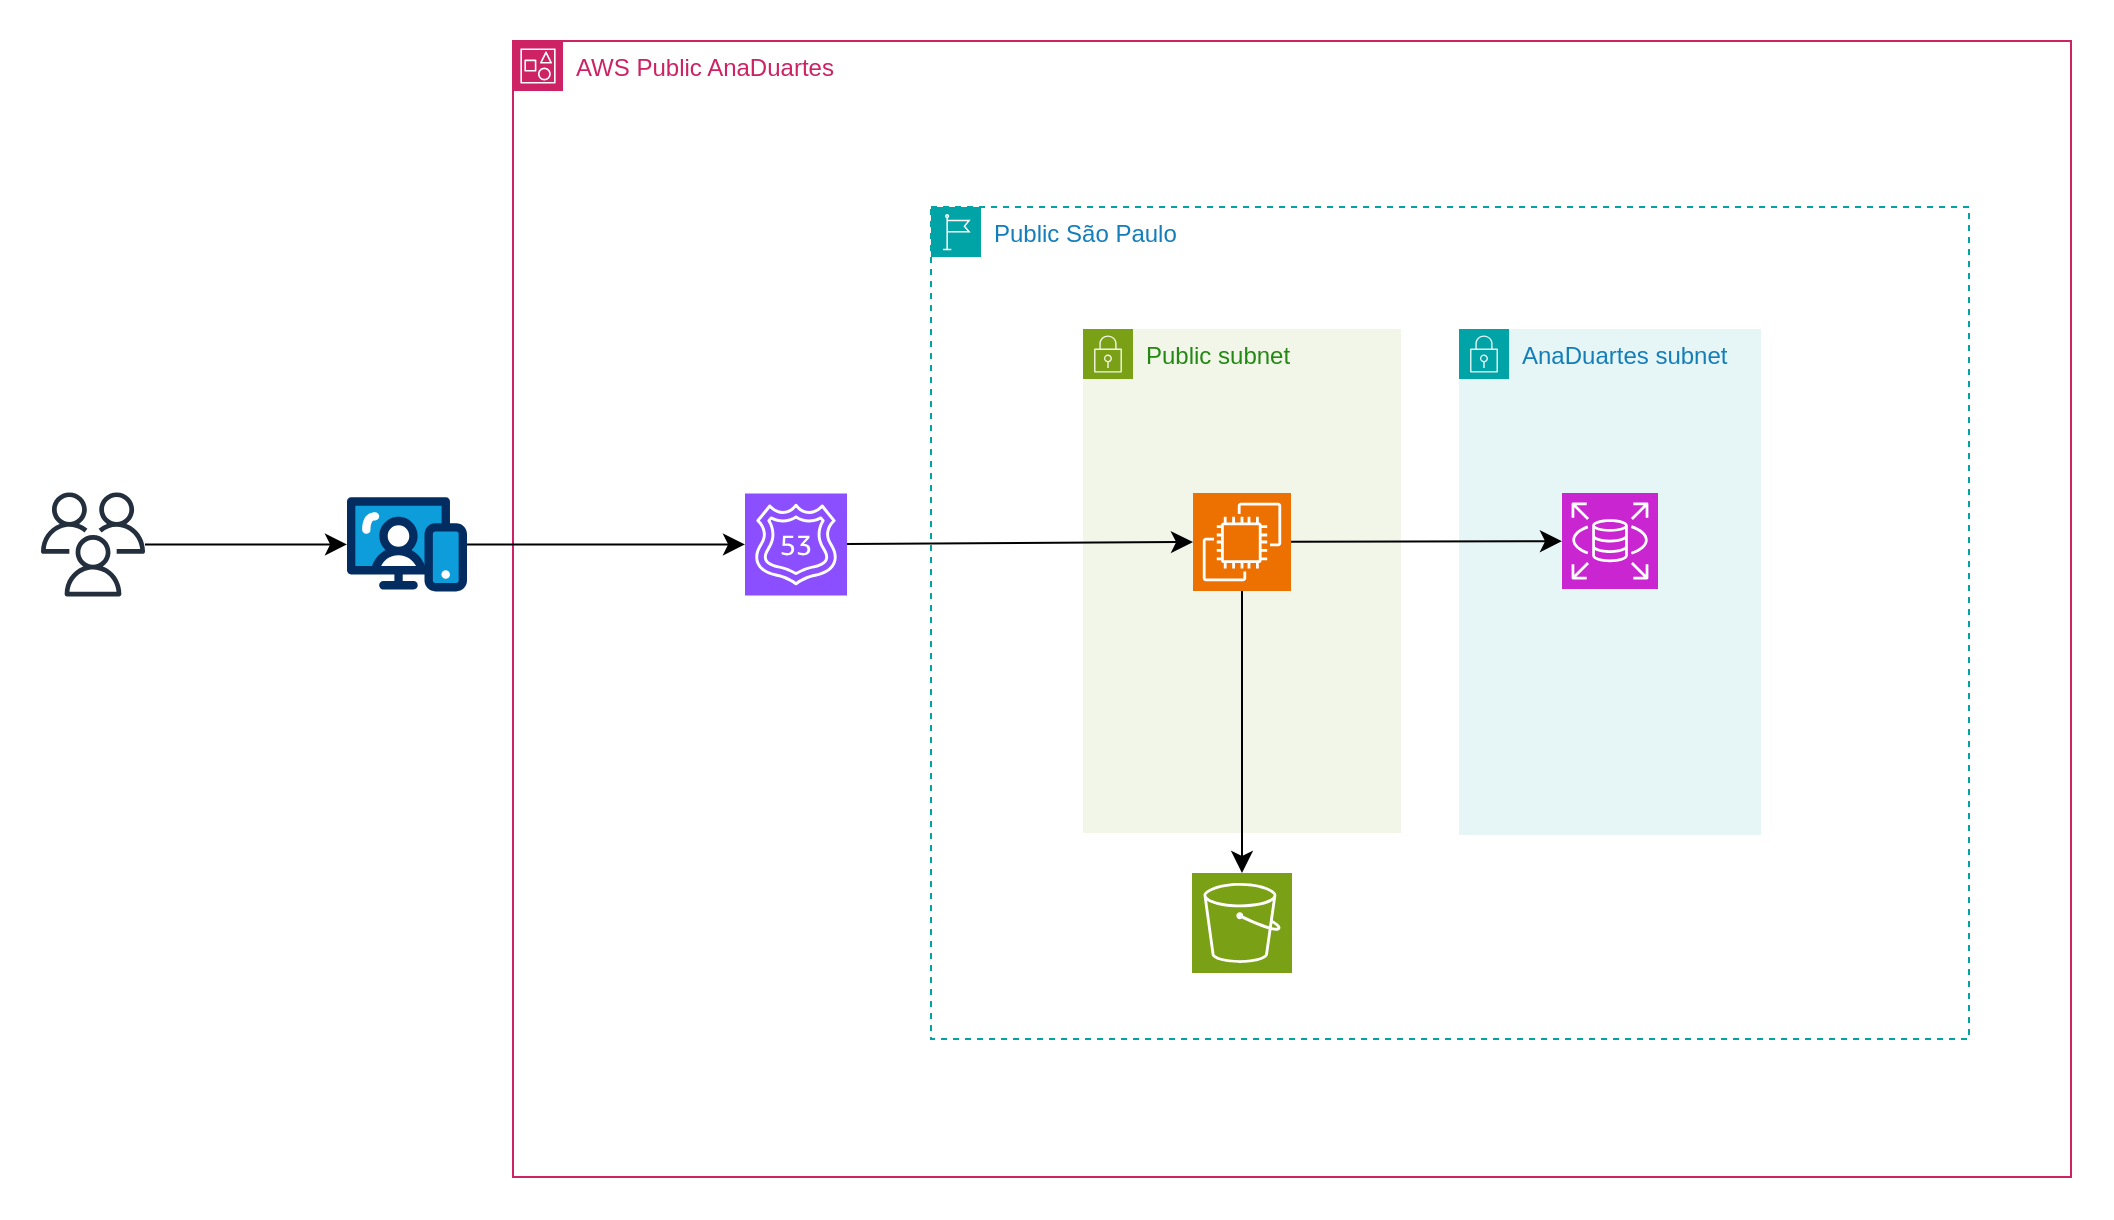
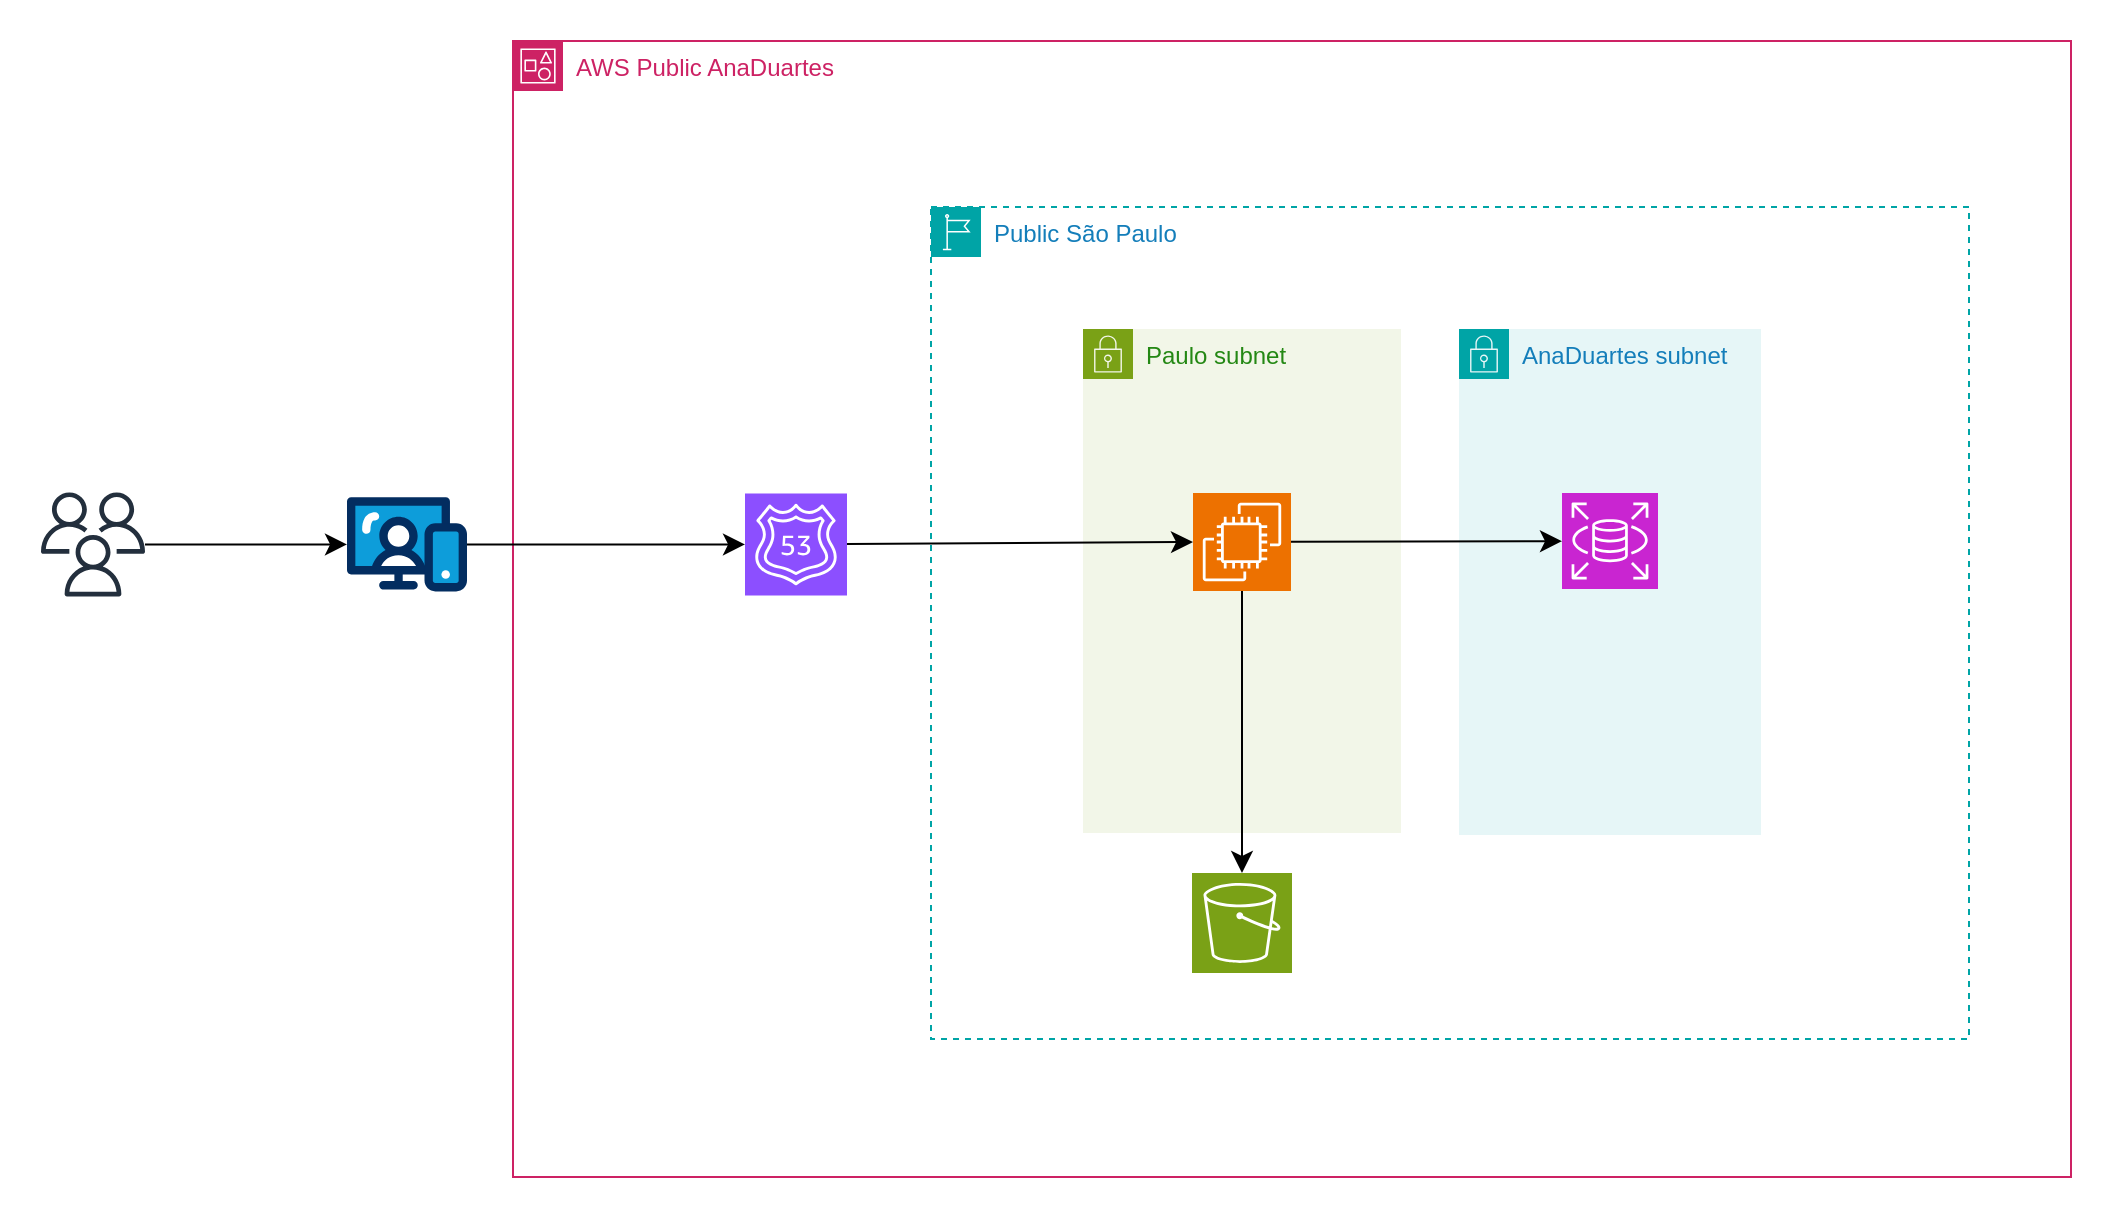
node "Public subnet": label "Public subnet" -> "Paulo subnet"
